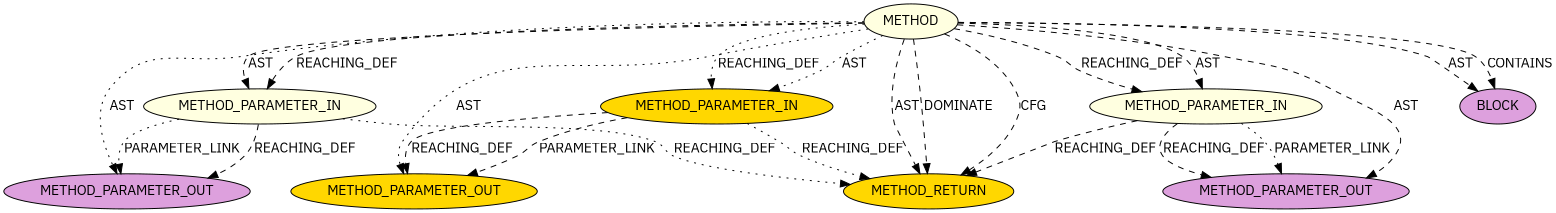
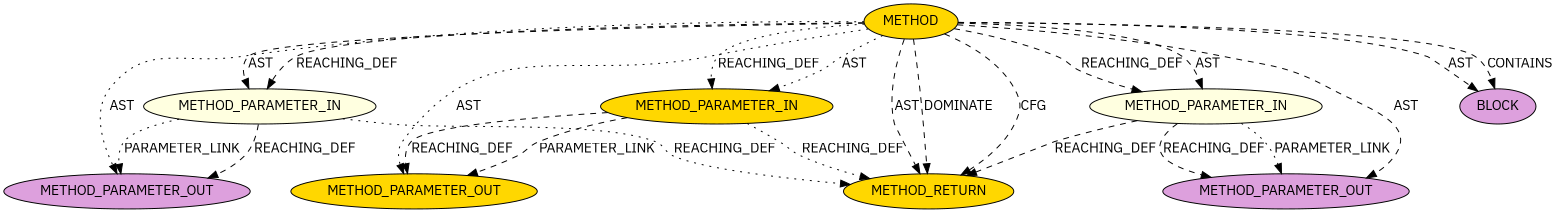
node "METHOD": fillcolor lightyellow -> gold
